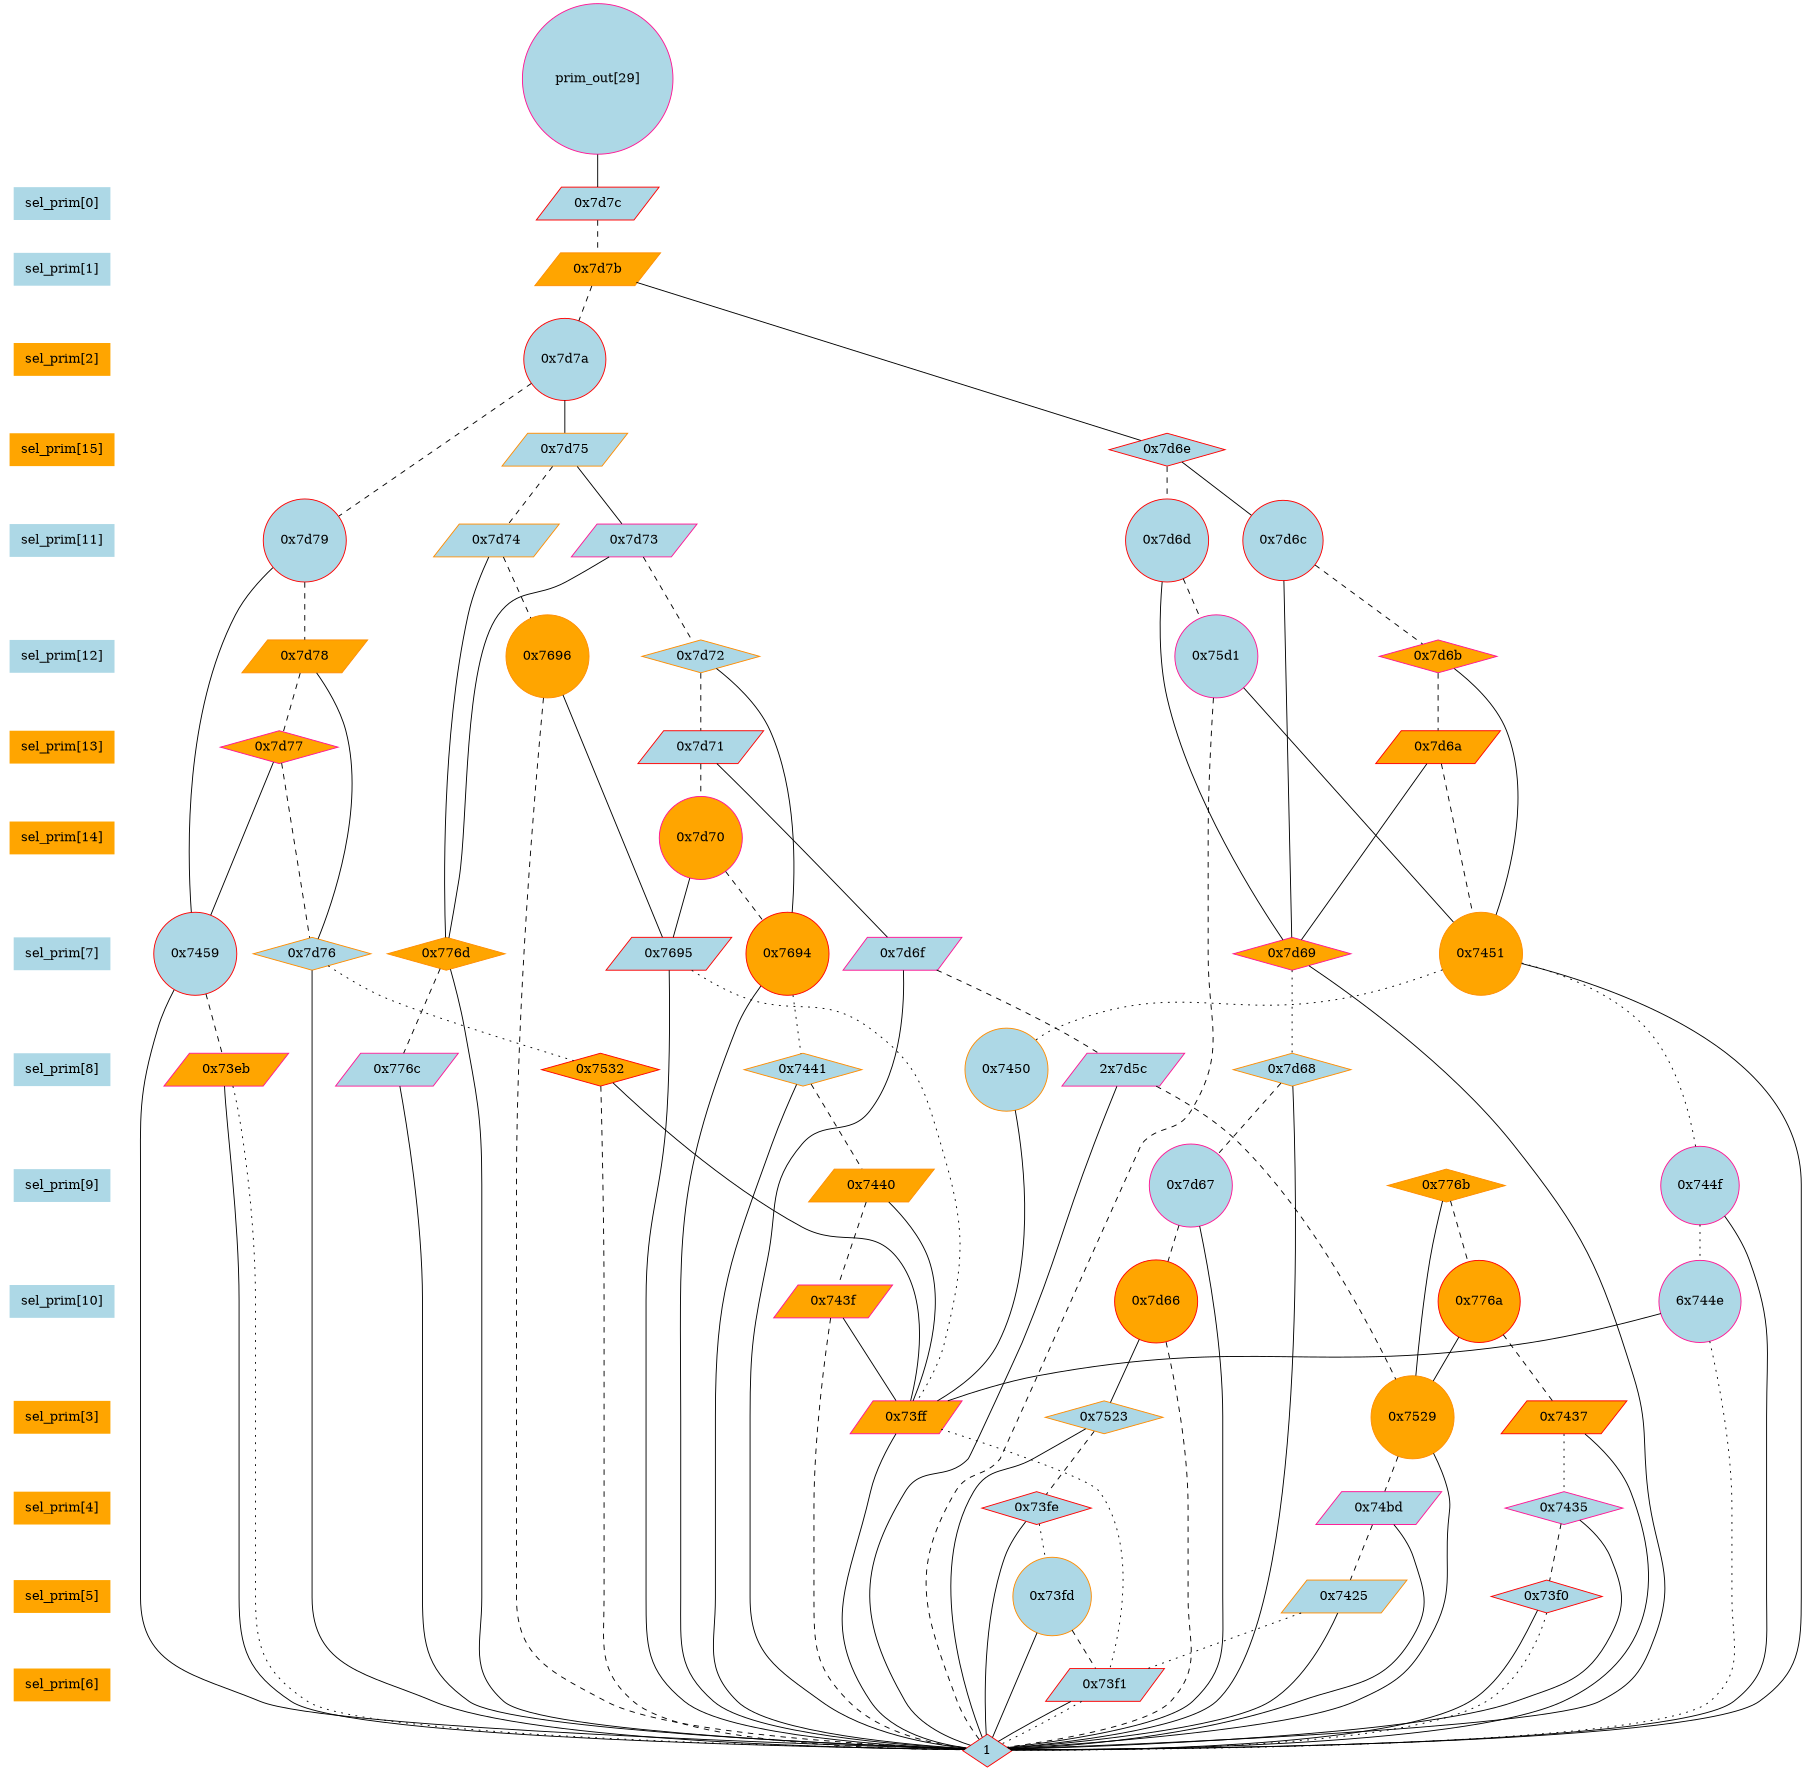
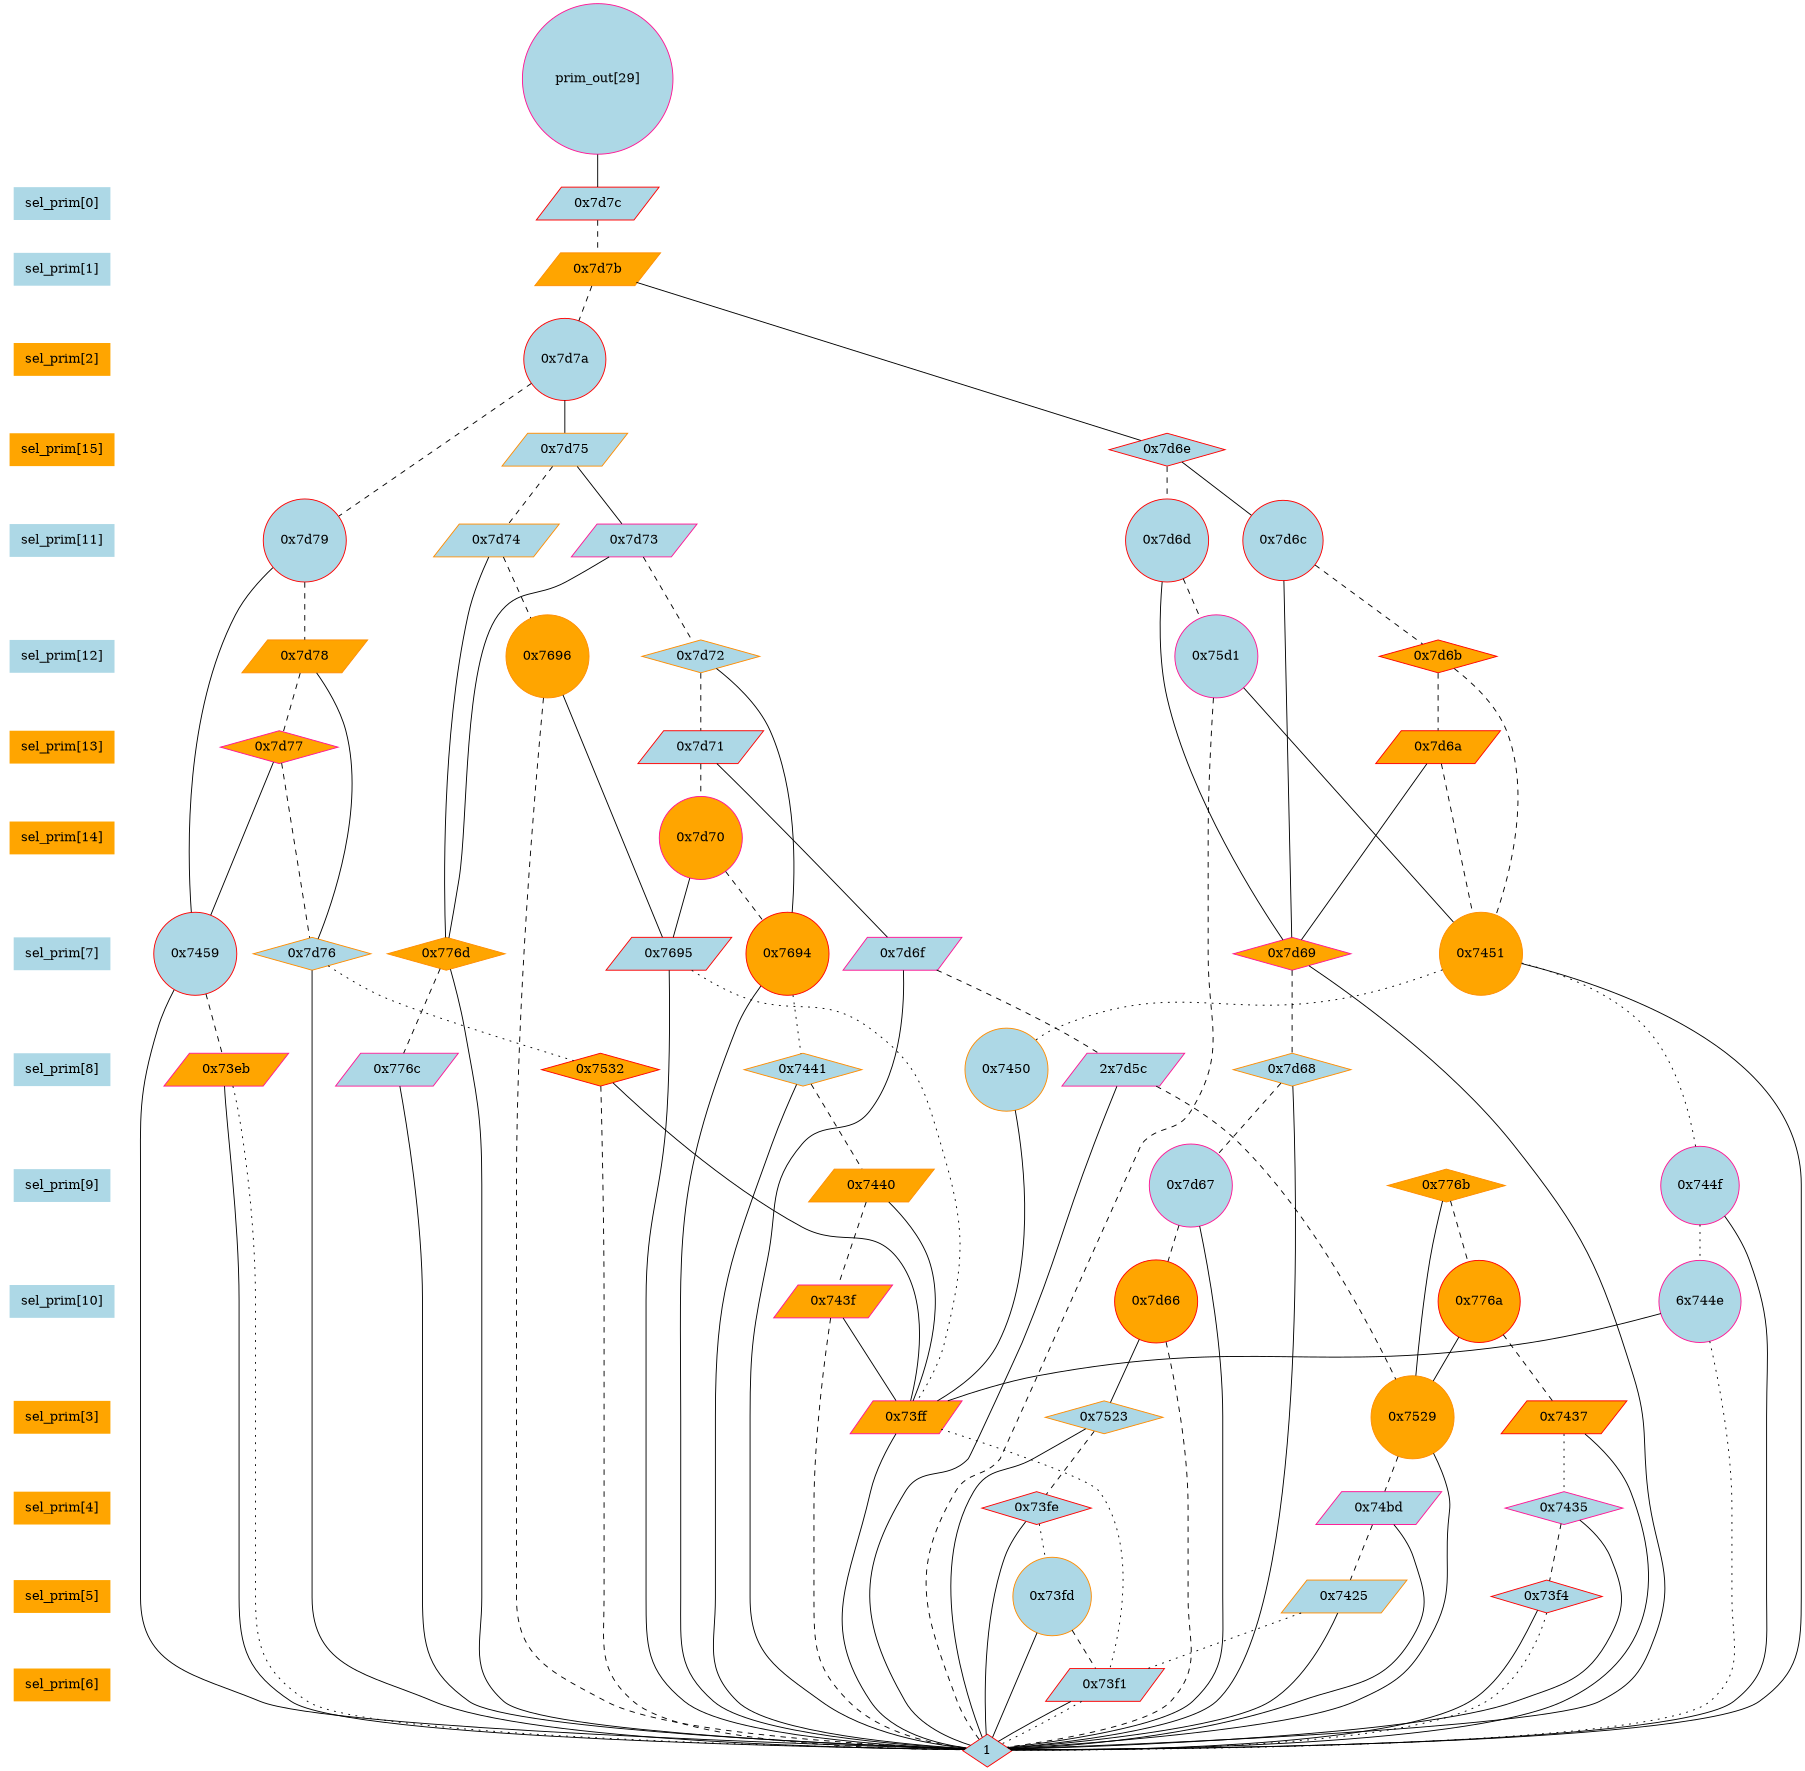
node "0x7d6b": color deeppink -> red
edge "0x7d6b" -- "0x7451": style solid -> dashed
edge "0x7d69" -- "0x7d68": style dotted -> dashed
node "0x73f0": label "0x73f0" -> "0x73f4"
